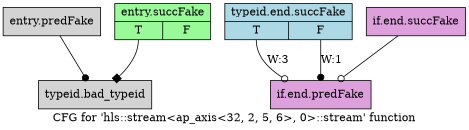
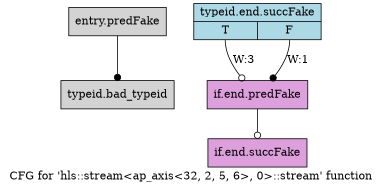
node "entry.succFake": removed
edge "if.end.succFake" -> "if.end.predFake": reversed
